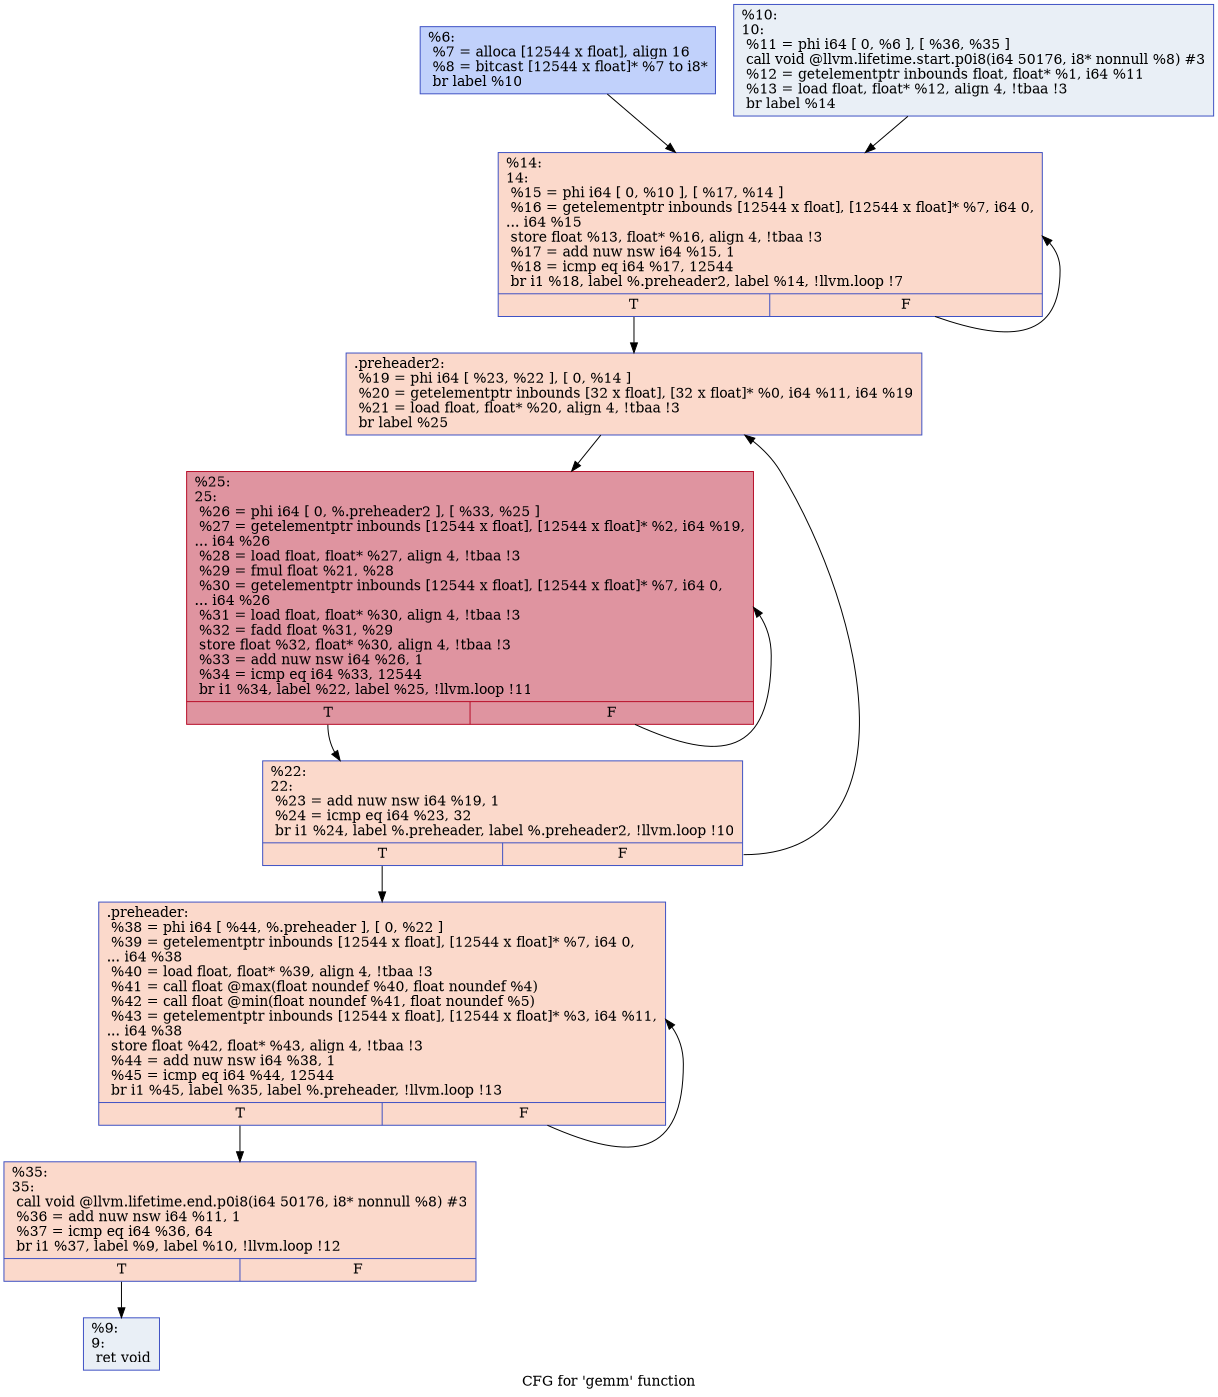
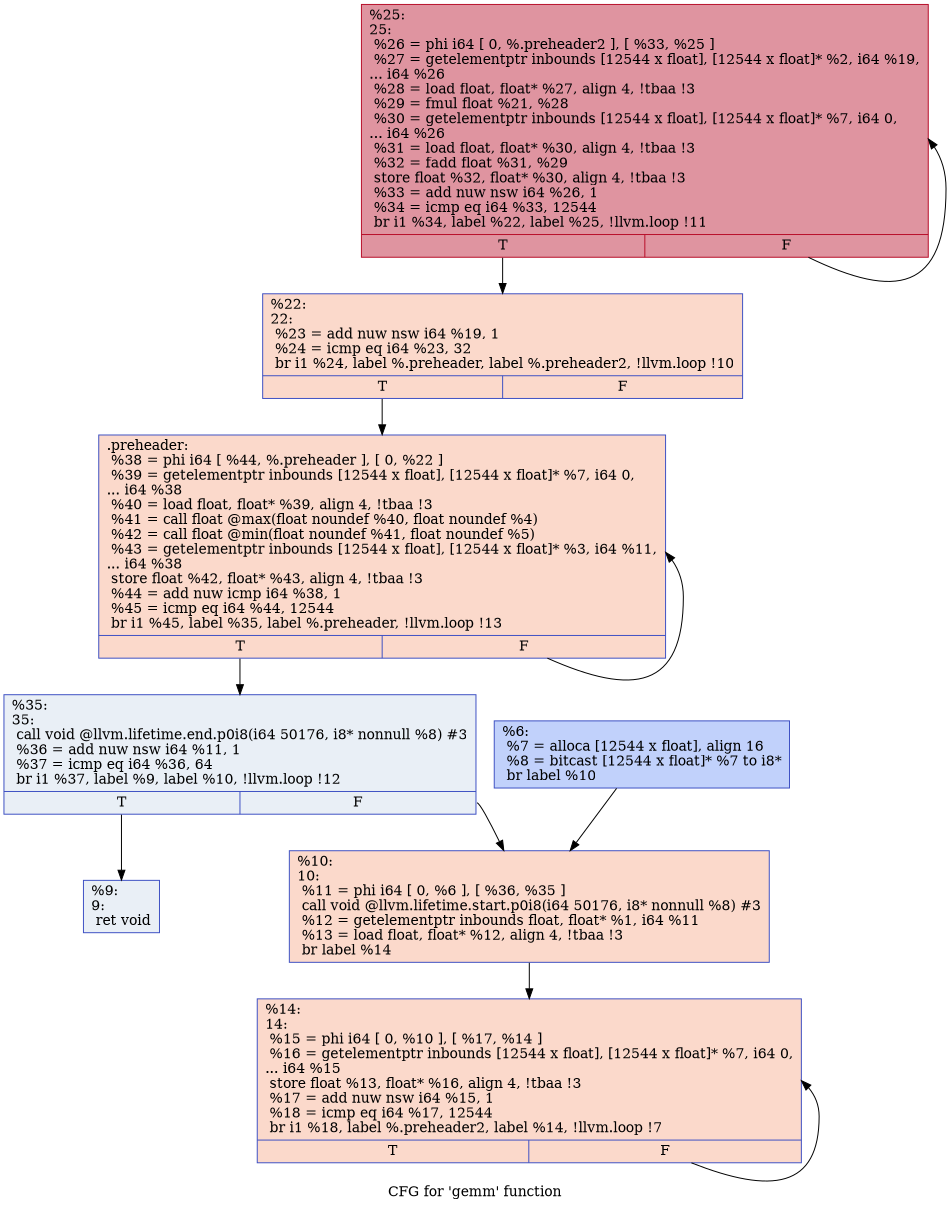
node "%10:": fillcolor #cedaeb70 -> #f7a88970
edge "%6:" -> "%14:": now "%6:" -> "%10:"
node ".preheader2:": removed
edge "%35:" -> "%10:": added
node ".preheader:": text "%44 = add nuw nsw i64 %38, 1" -> "%44 = add nuw icmp i64 %38, 1"
node "%35:": fillcolor #f7a88970 -> #cedaeb70
